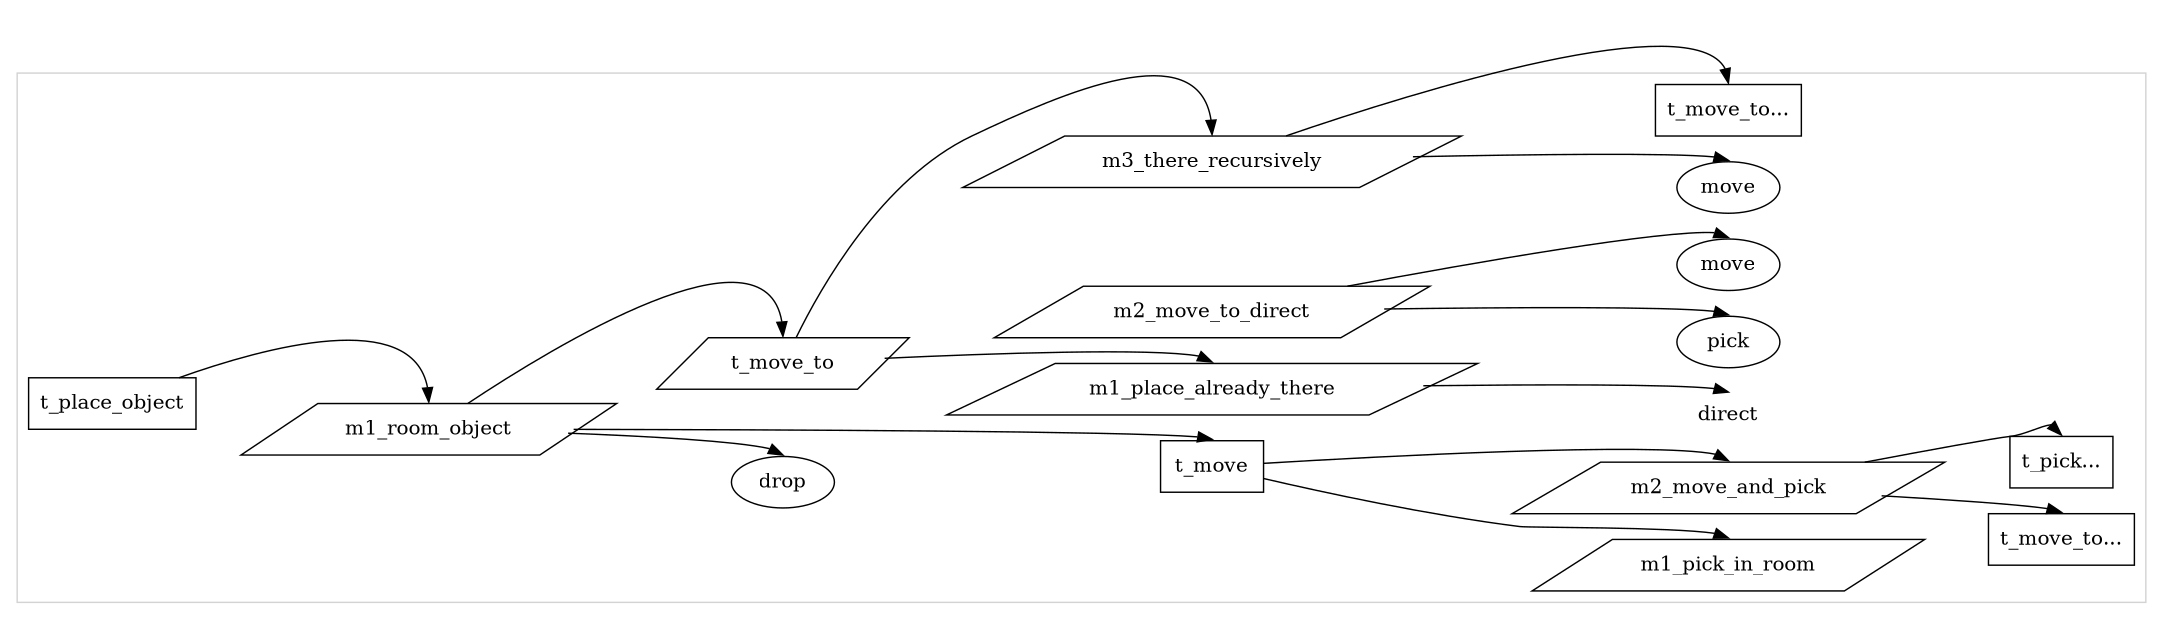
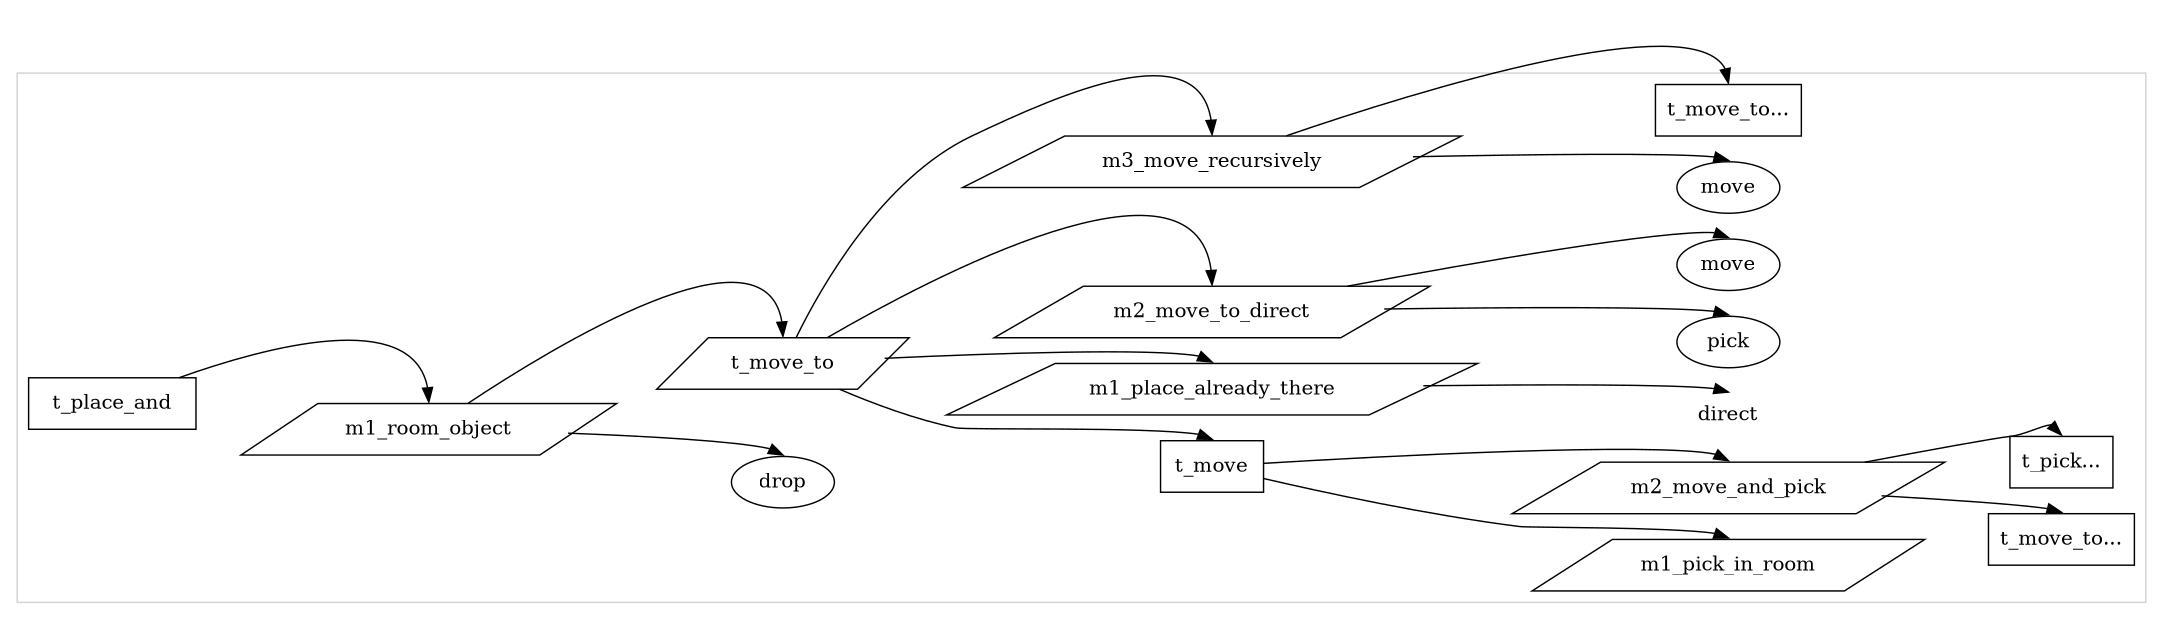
node "m3_there_recursively": label "m3_there_recursively" -> "m3_move_recursively"
edge "t_move_to" -> "m2_move_to_direct": added
node "t_place_object": label "t_place_object" -> "t_place_and"
edge "m1_room_object" -> "t_move": now "t_move_to" -> "t_move"
